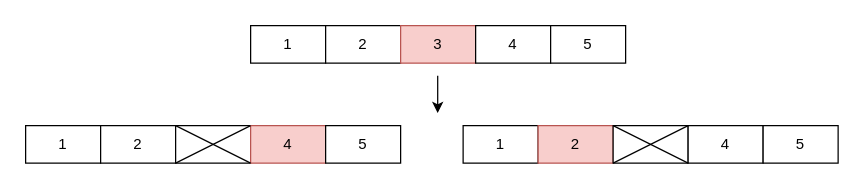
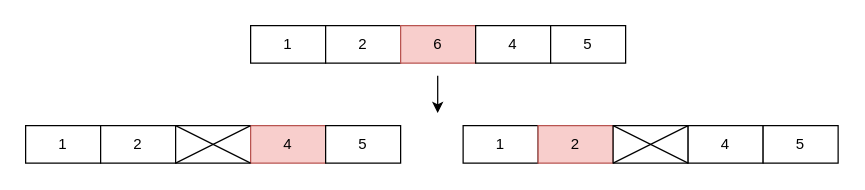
node "3": label "3" -> "6"
